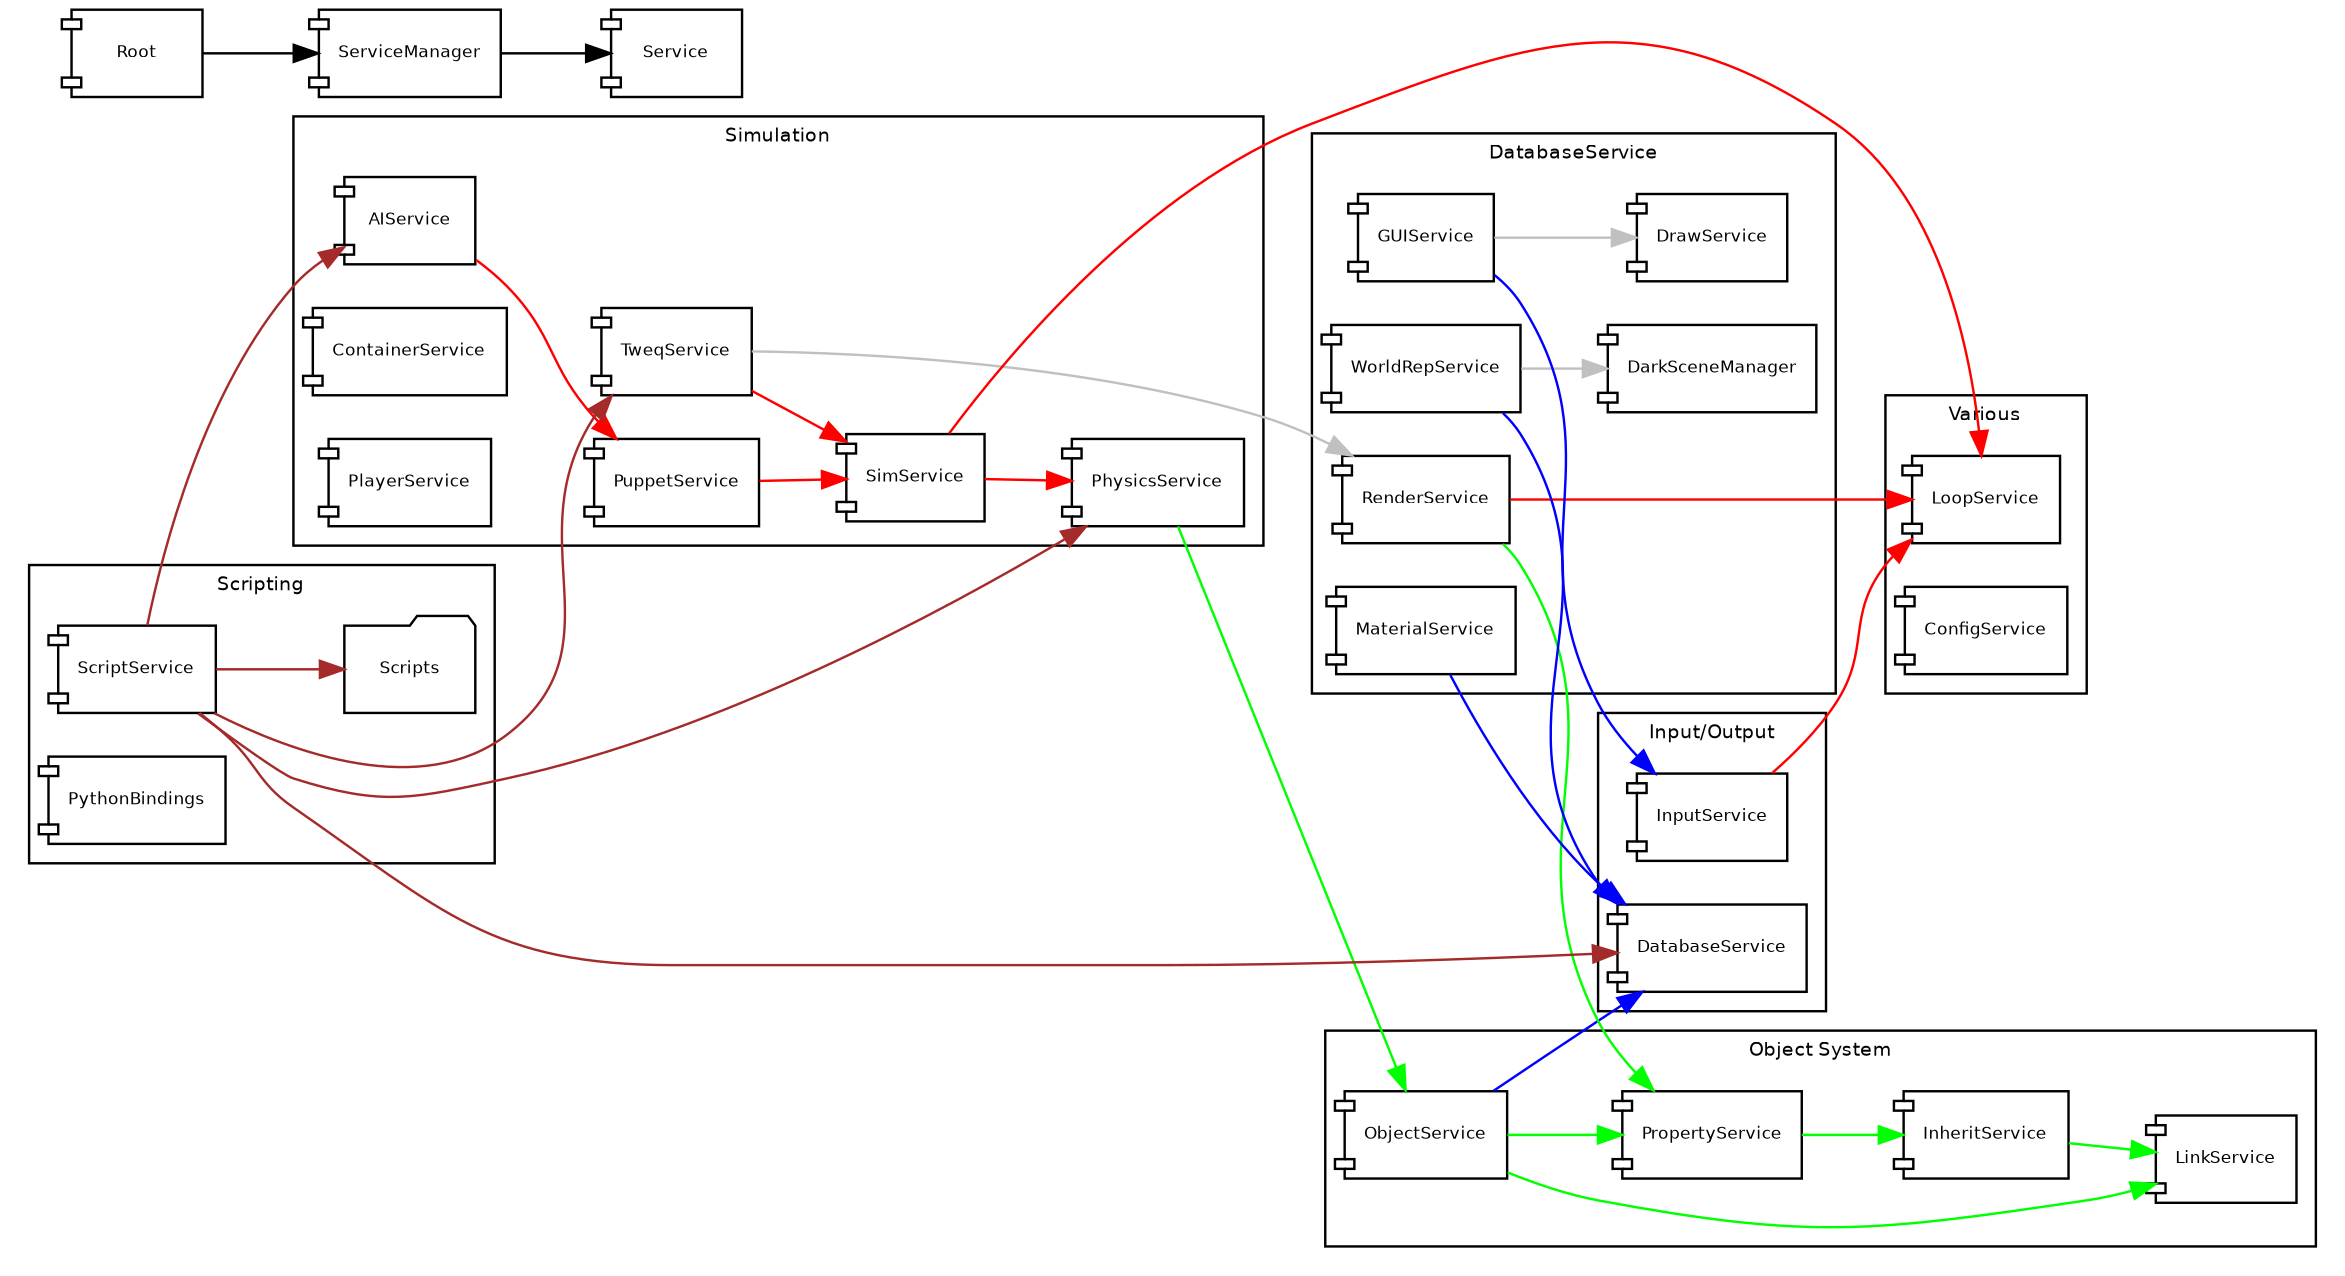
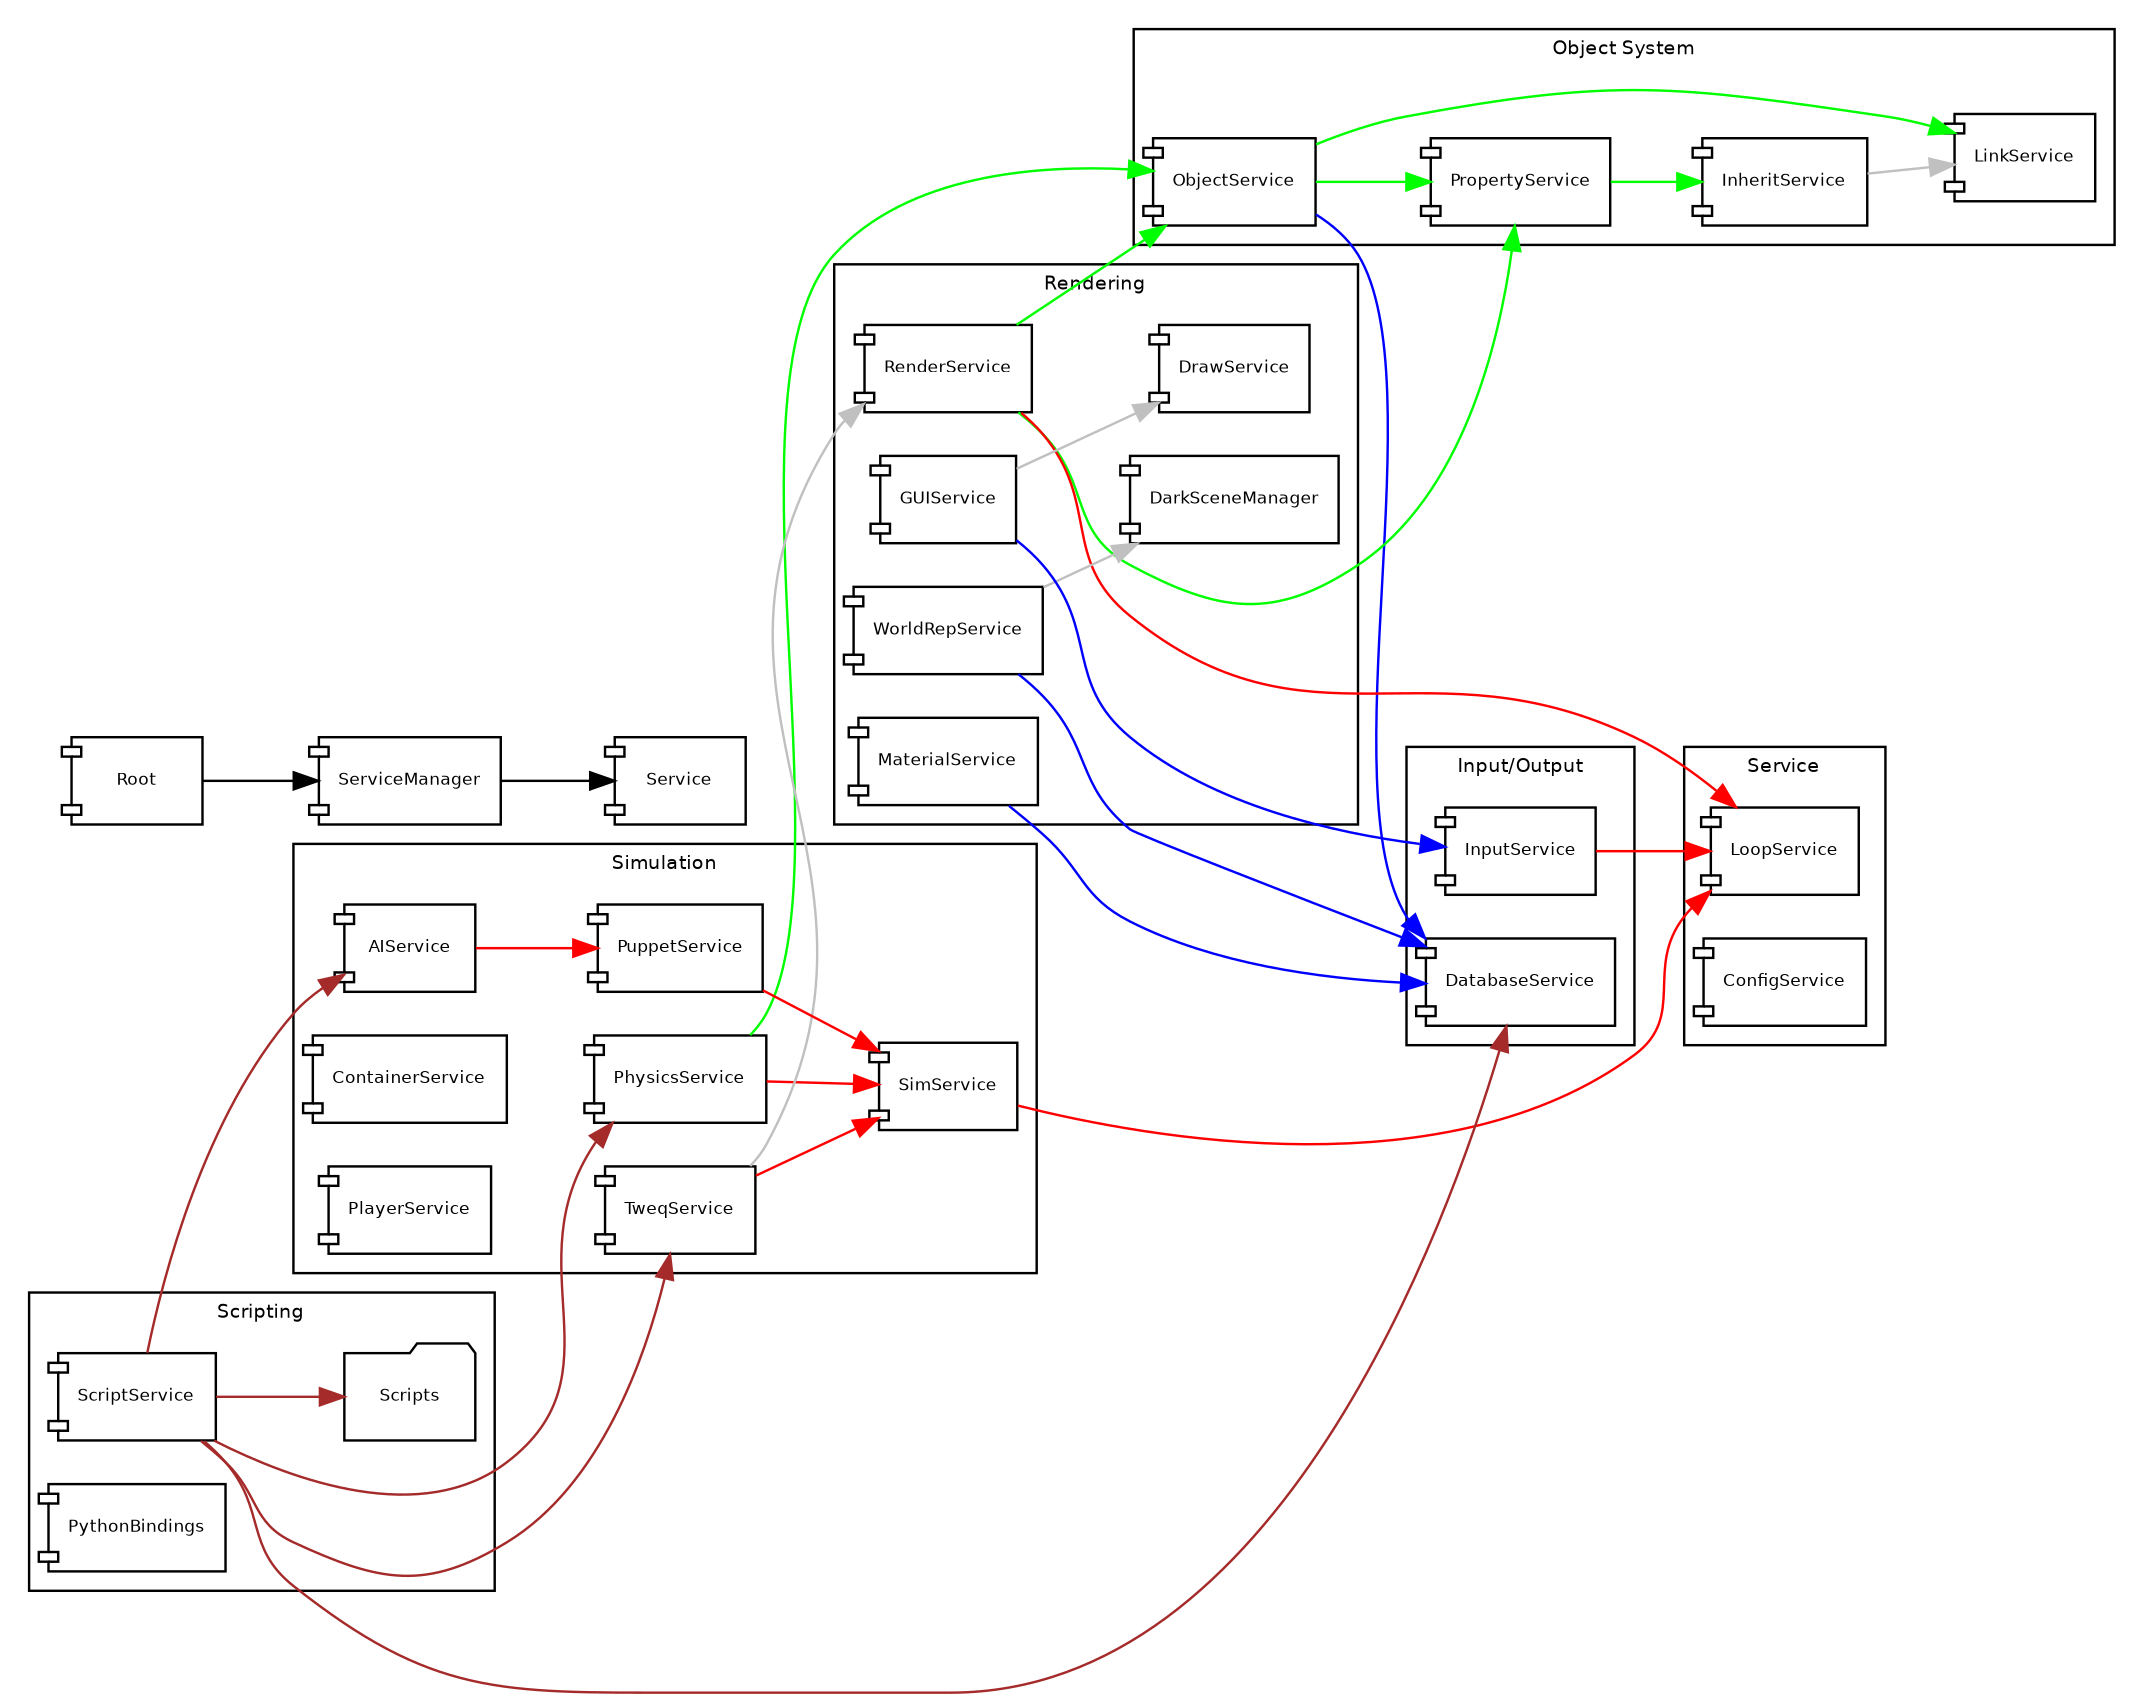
cluster "DatabaseService": label "DatabaseService" -> "Rendering"
edge "RenderService" -> "ObjectService": added
cluster "Various": label "Various" -> "Service"
edge "SimService" -> "PhysicsService": reversed
edge "InheritService" -> "LinkService": color green -> gray
